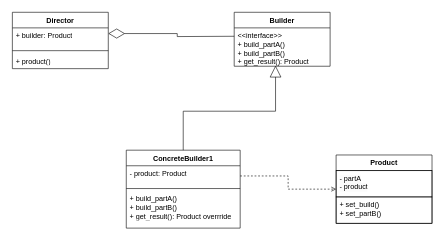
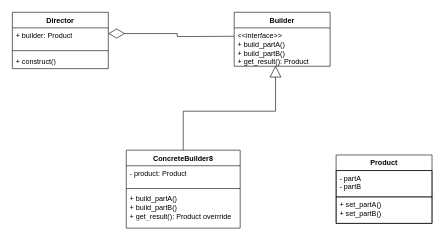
node "+ product()": label "+ product()" -> "+ construct()"
node "ConcreteBuilder1": label "ConcreteBuilder1" -> "ConcreteBuilder8"
edge "- product: Product" -> "Product": removed
node "- partA - product": label "- partA - product" -> "- partA - partB"
node "+ set_build() + set_partB()": label "+ set_build() + set_partB()" -> "+ set_partA() + set_partB()"
